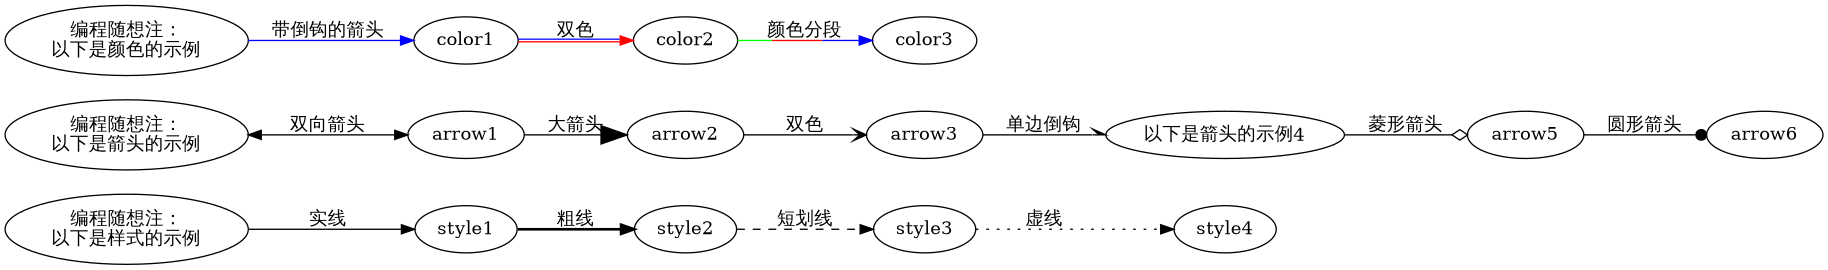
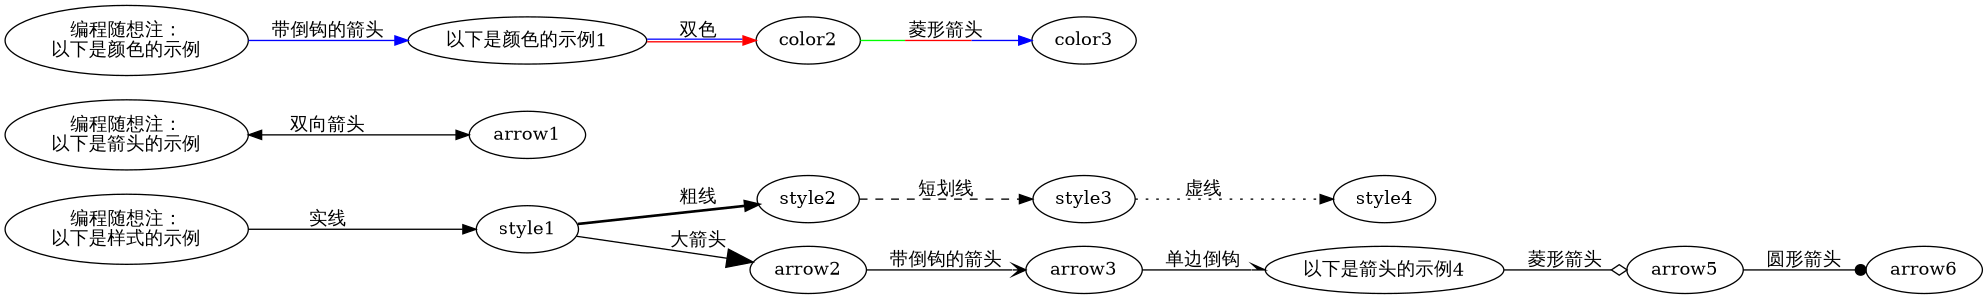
edge "color2" -> "color3": label "颜色分段" -> "菱形箭头"
node "color1": label "color1" -> "以下是颜色的示例1"
edge "arrow2" -> "arrow3": label "双色" -> "带倒钩的箭头"
edge "arrow1" -> "arrow2": now "style1" -> "arrow2"
